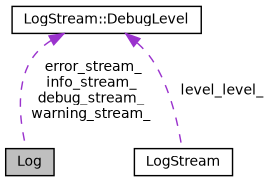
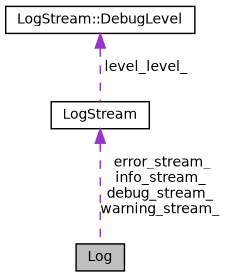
edge "Log" -> "LogStream::DebugLevel": now "Log" -> "LogStream"
